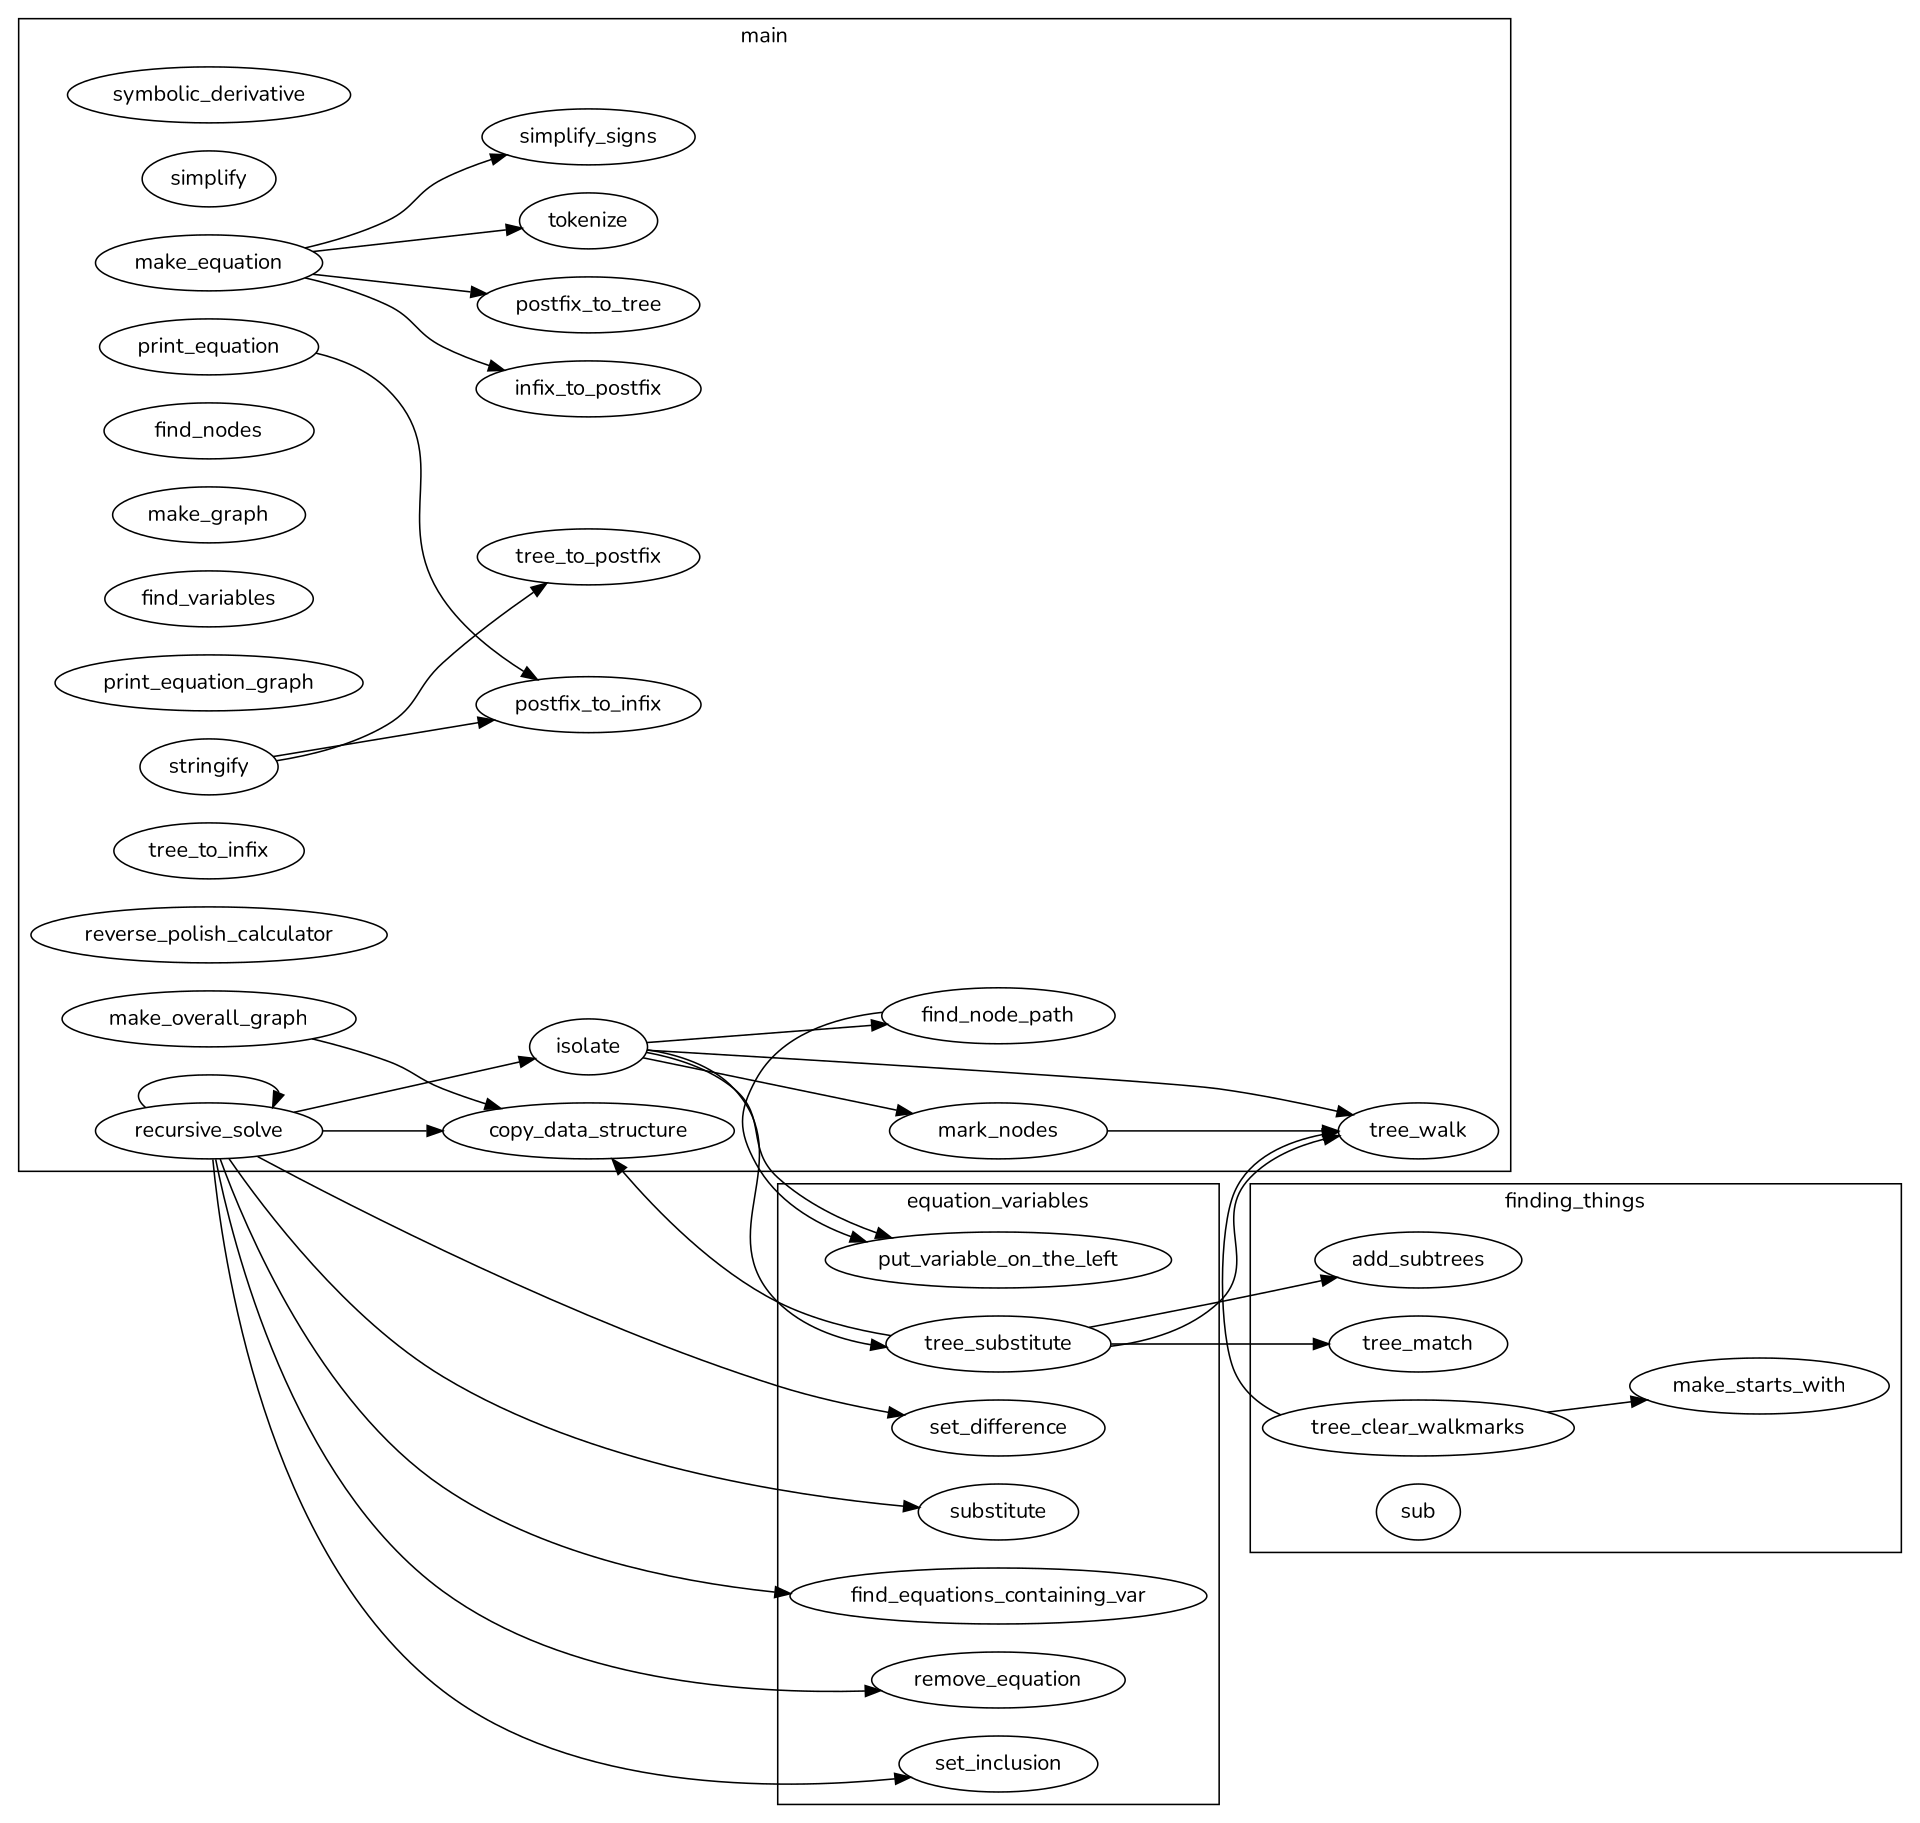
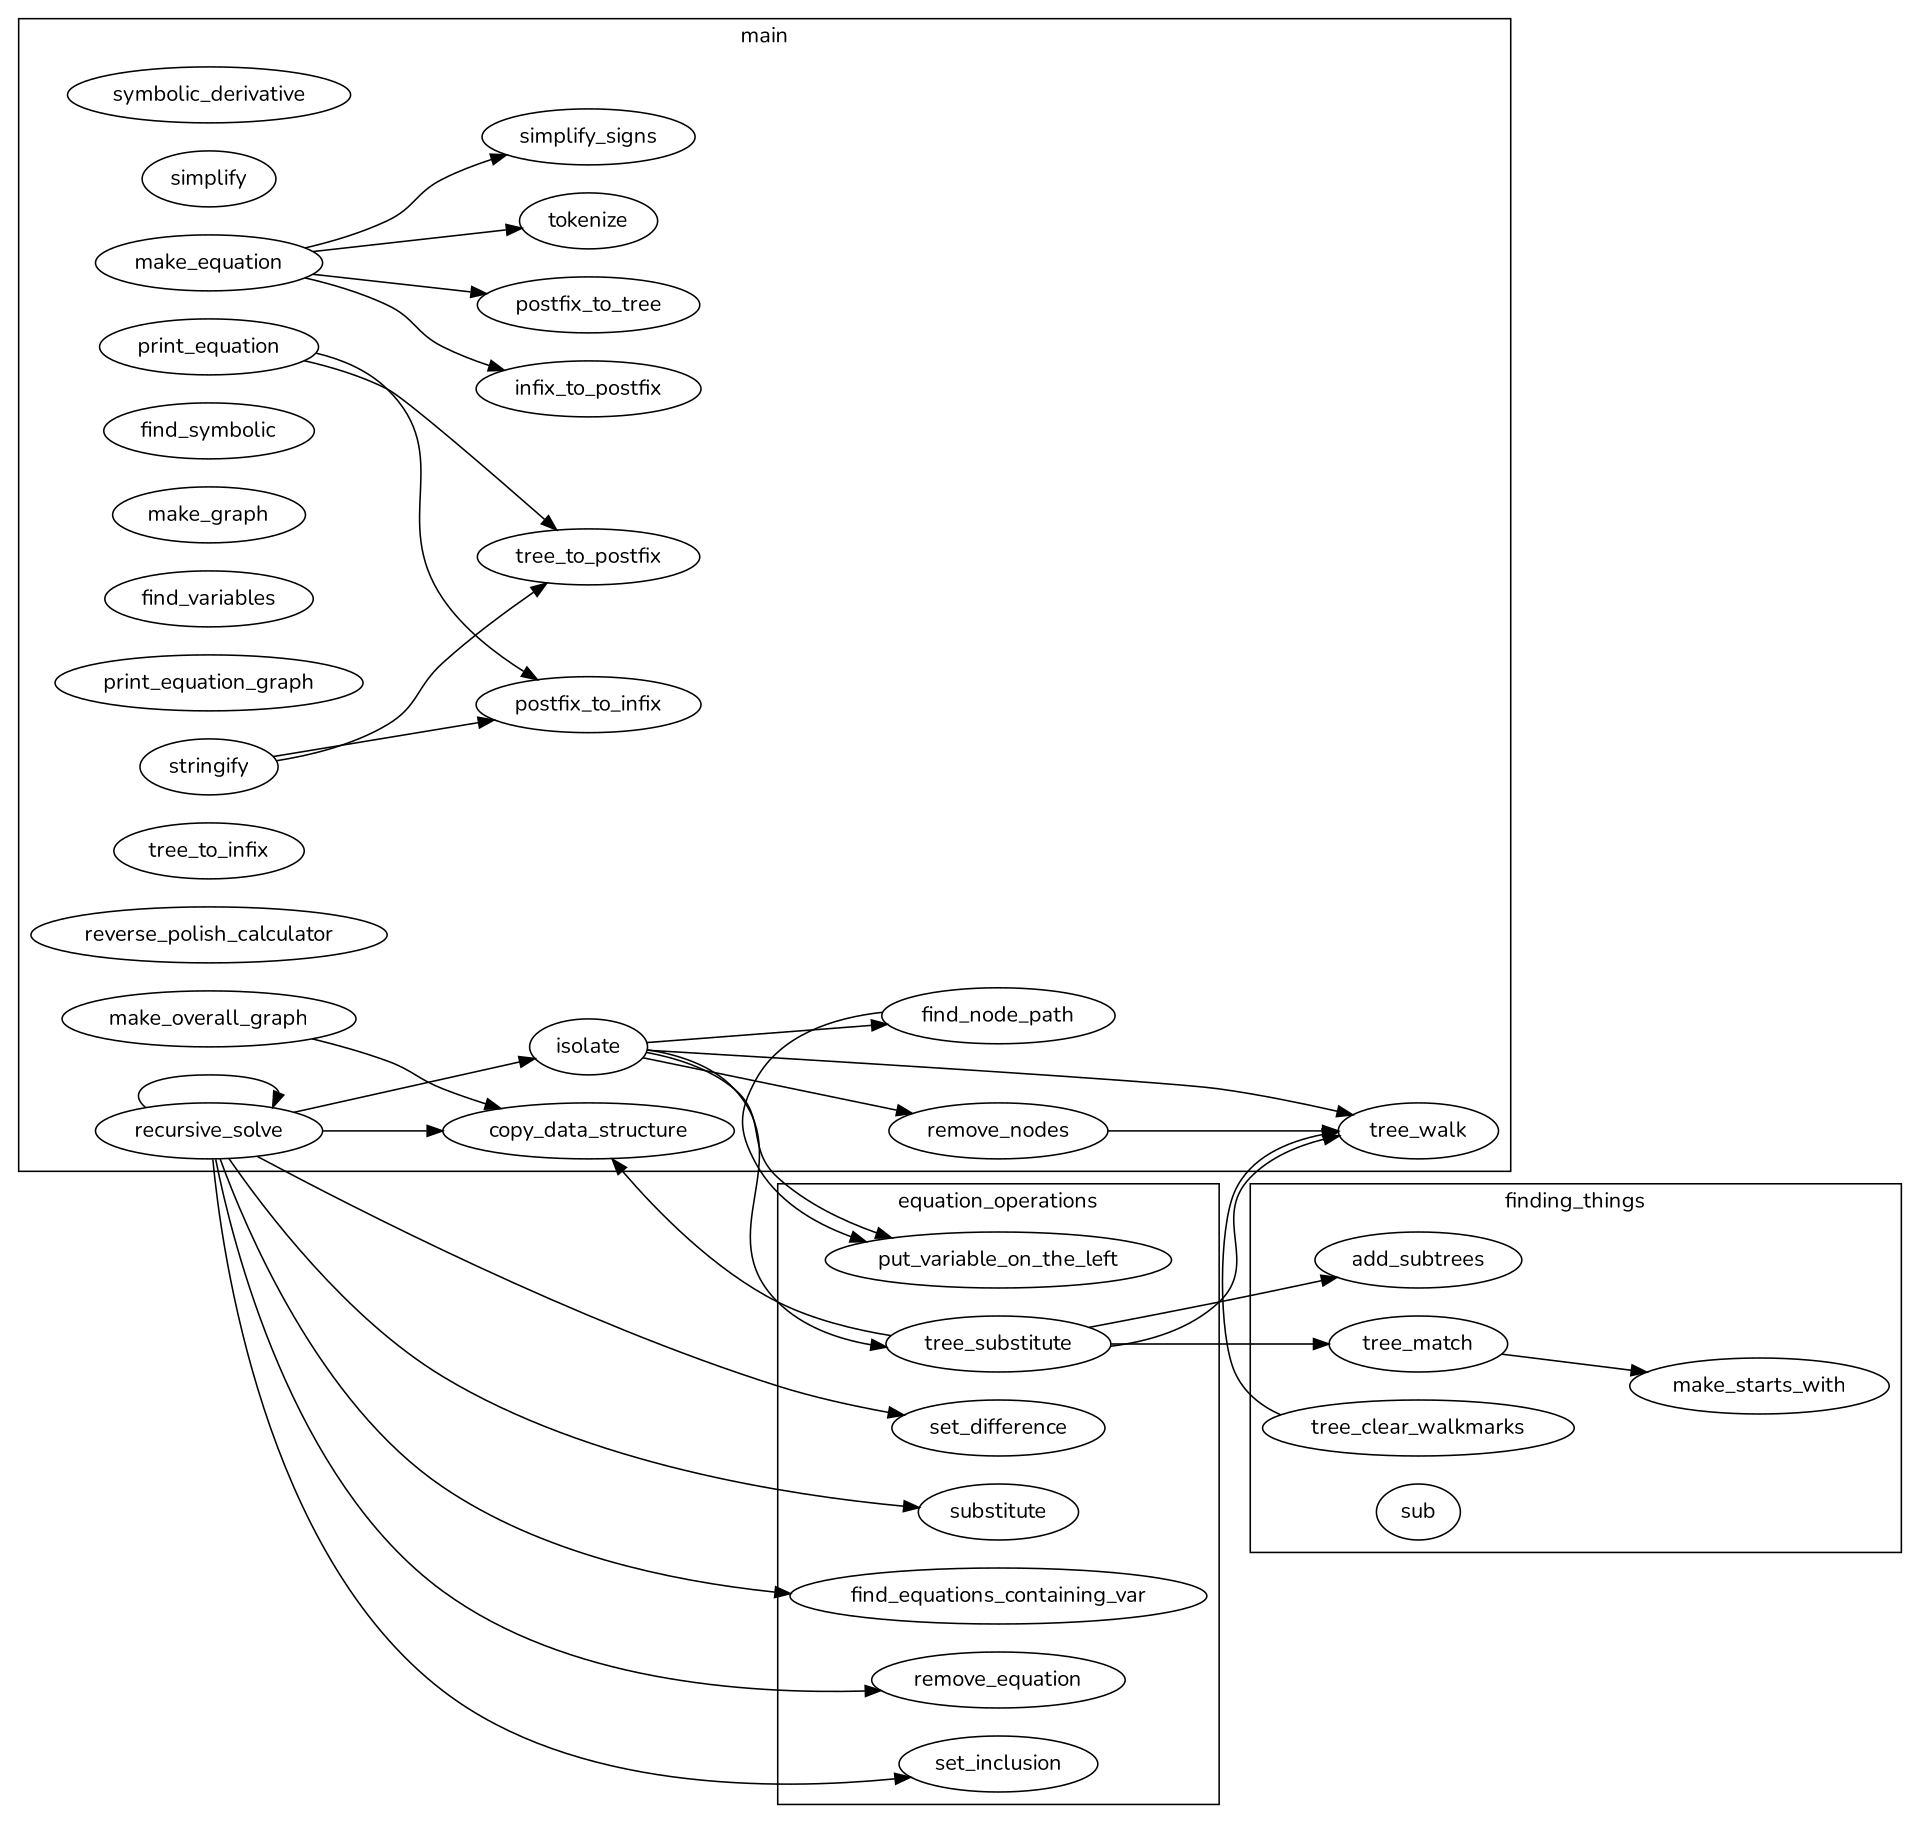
edge "print_equation" -> "tree_to_postfix": added
node "find_nodes": label "find_nodes" -> "find_symbolic"
node "mark_nodes": label "mark_nodes" -> "remove_nodes"
cluster "equation_variables": label "equation_variables" -> "equation_operations"
edge "tree_clear_walkmarks" -> "make_starts_with": now "tree_match" -> "make_starts_with"
